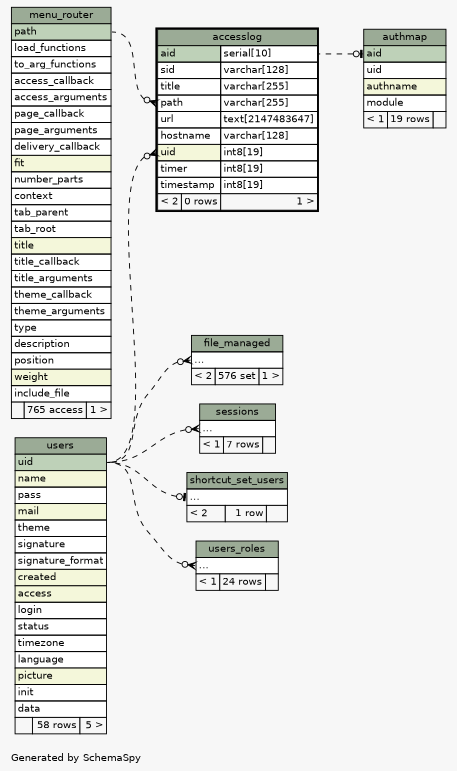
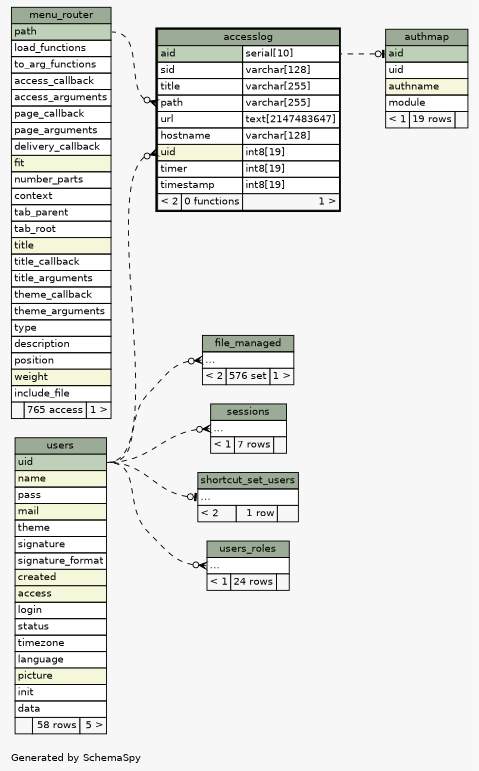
node "accesslog": text "0 rows" -> "0 functions"
